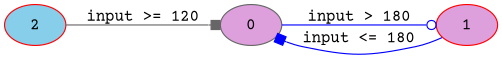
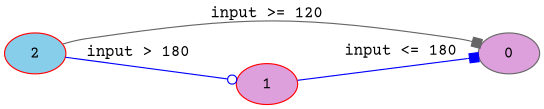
edge "0" -> "1": now "2" -> "1"
